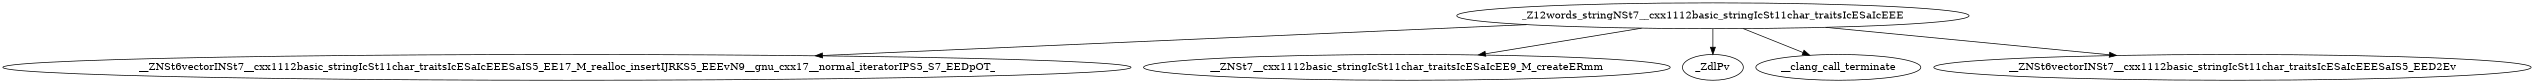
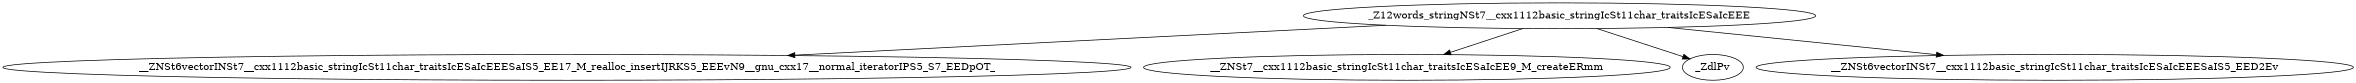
node "__clang_call_terminate": removed
